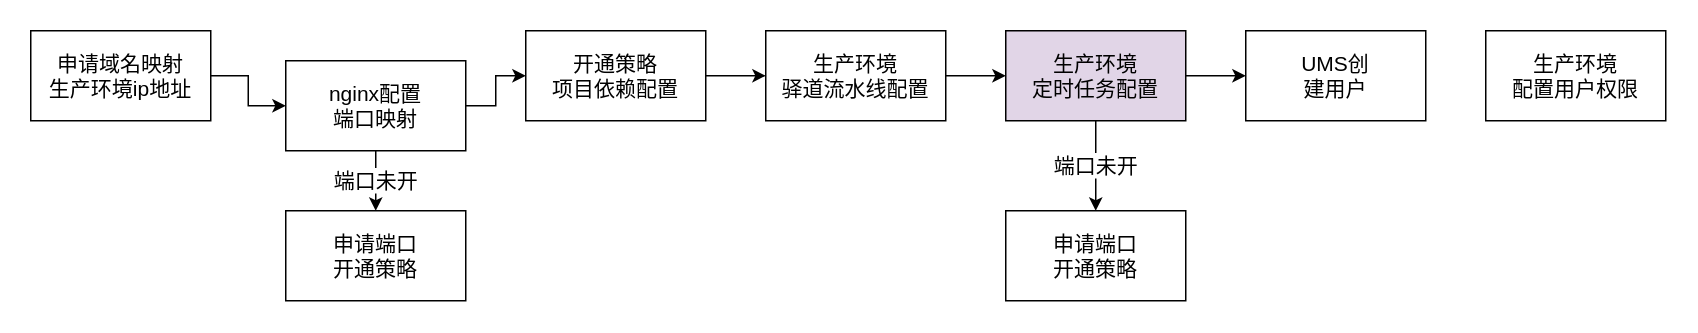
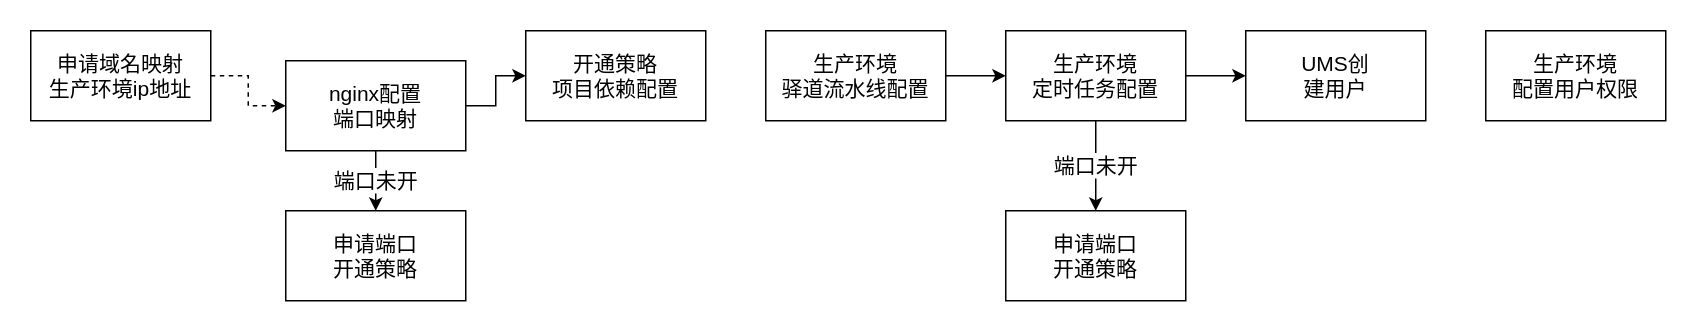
edge "开通策略 项目依赖配置" -> "生产环境驿道流水线配置": removed
node "生产环境 定时任务配置": fillcolor #e1d5e7 -> #ffffff
edge "申请域名映射 生产环境ip地址" -> "nginx配置 端口映射": style solid -> dashed
